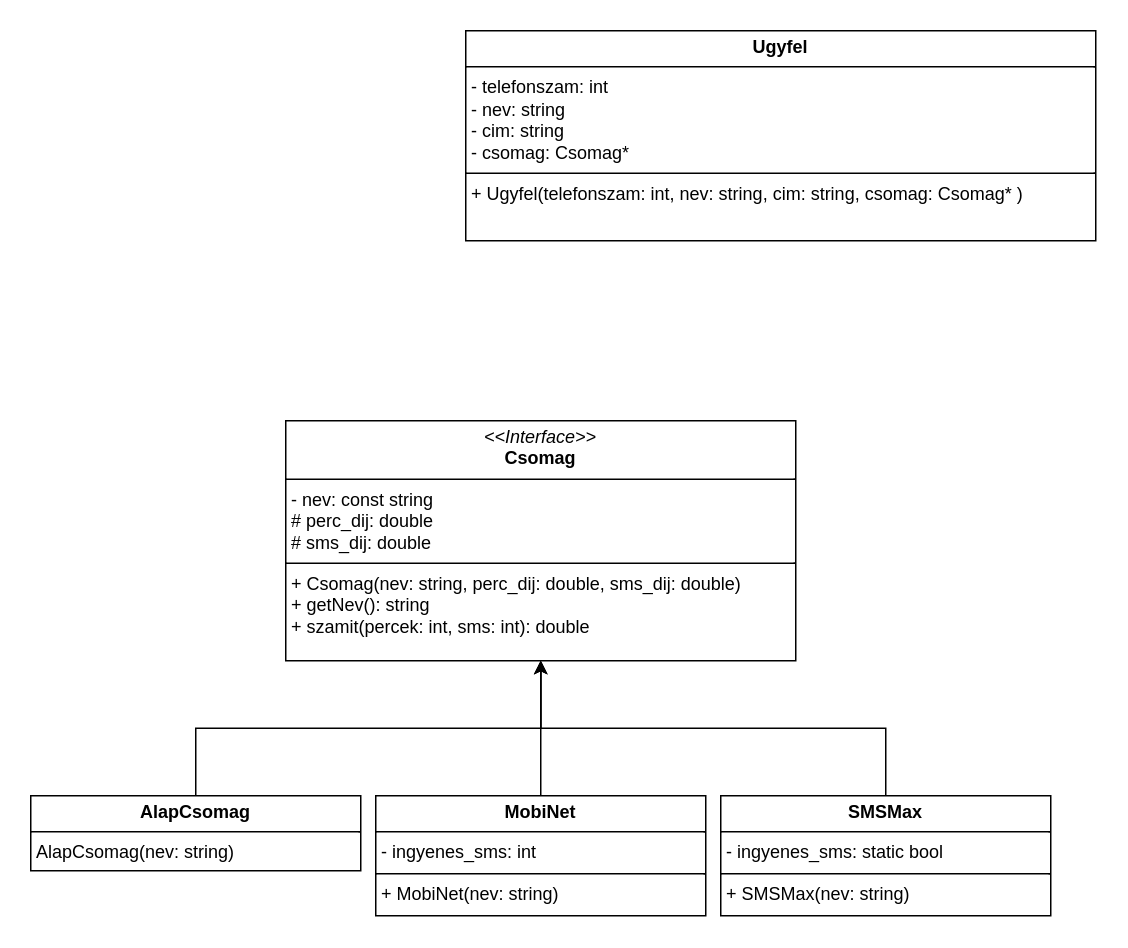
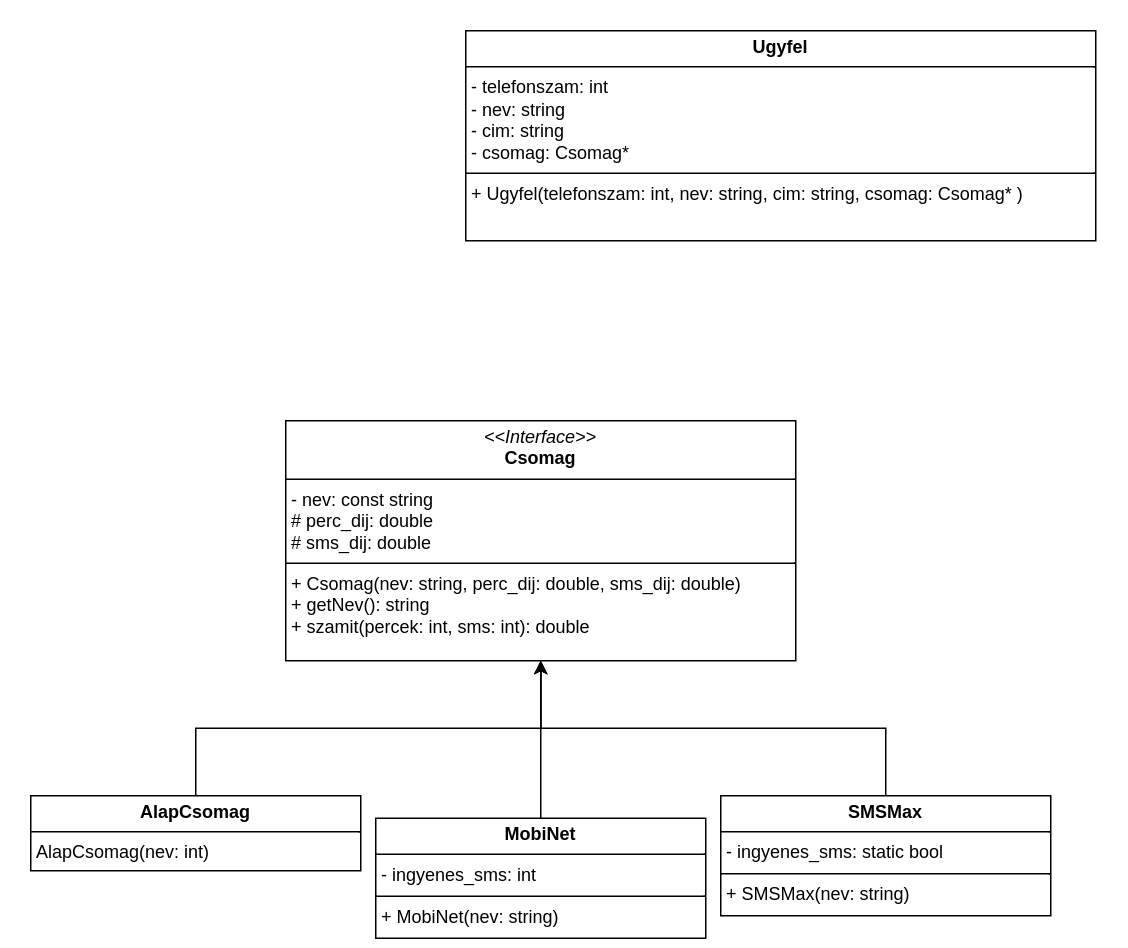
node "AlapCsomag AlapCsomag(nev: string)": label "AlapCsomag AlapCsomag(nev: string)" -> "AlapCsomag AlapCsomag(nev: int)"
node "MobiNet - ingyenes_sms: int + MobiNet(nev: string)": moved (541, 856) -> (541, 878)
